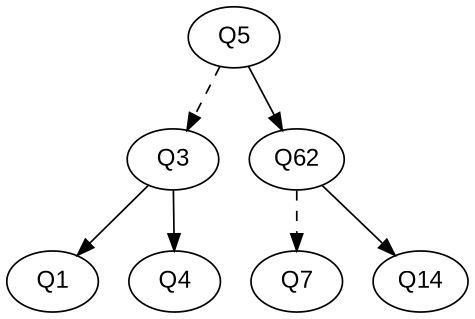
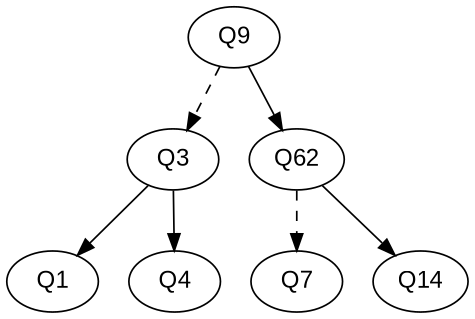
node "Q5": label "Q5" -> "Q9"
